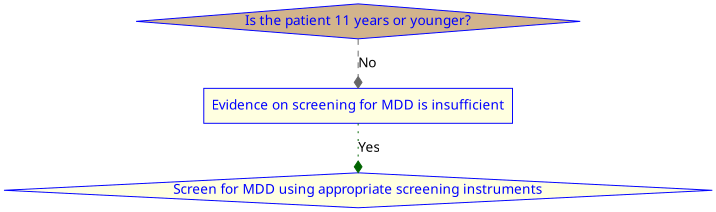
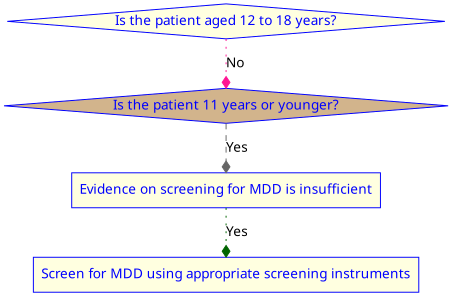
node "Is the patient aged 12 to 18 years?": added
edge "Is the patient 11 years or younger?" -> "Evidence on screening for MDD is insufficient": label "No" -> "Yes"
node "Screen for MDD using appropriate screening instruments": shape diamond -> box
